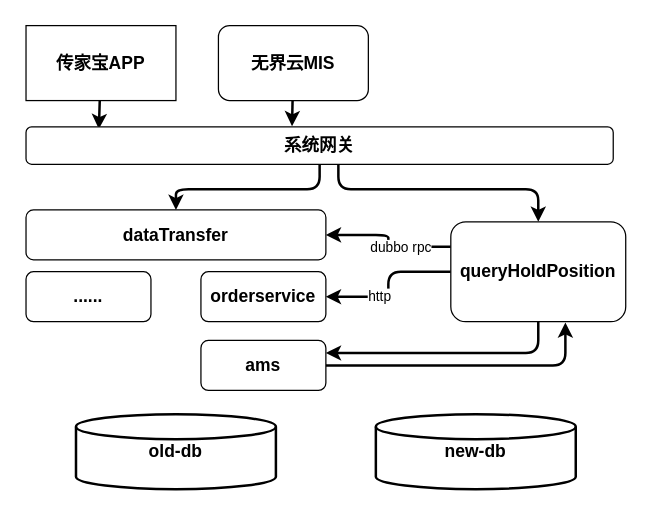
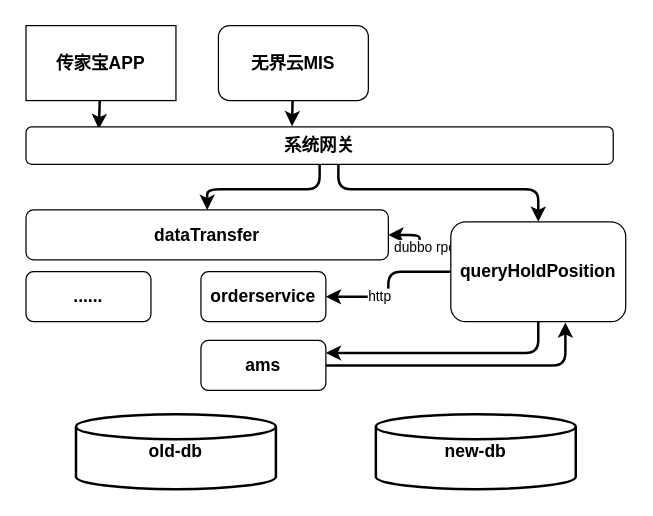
node "dataTransfer": size 300x50 -> 363x50
